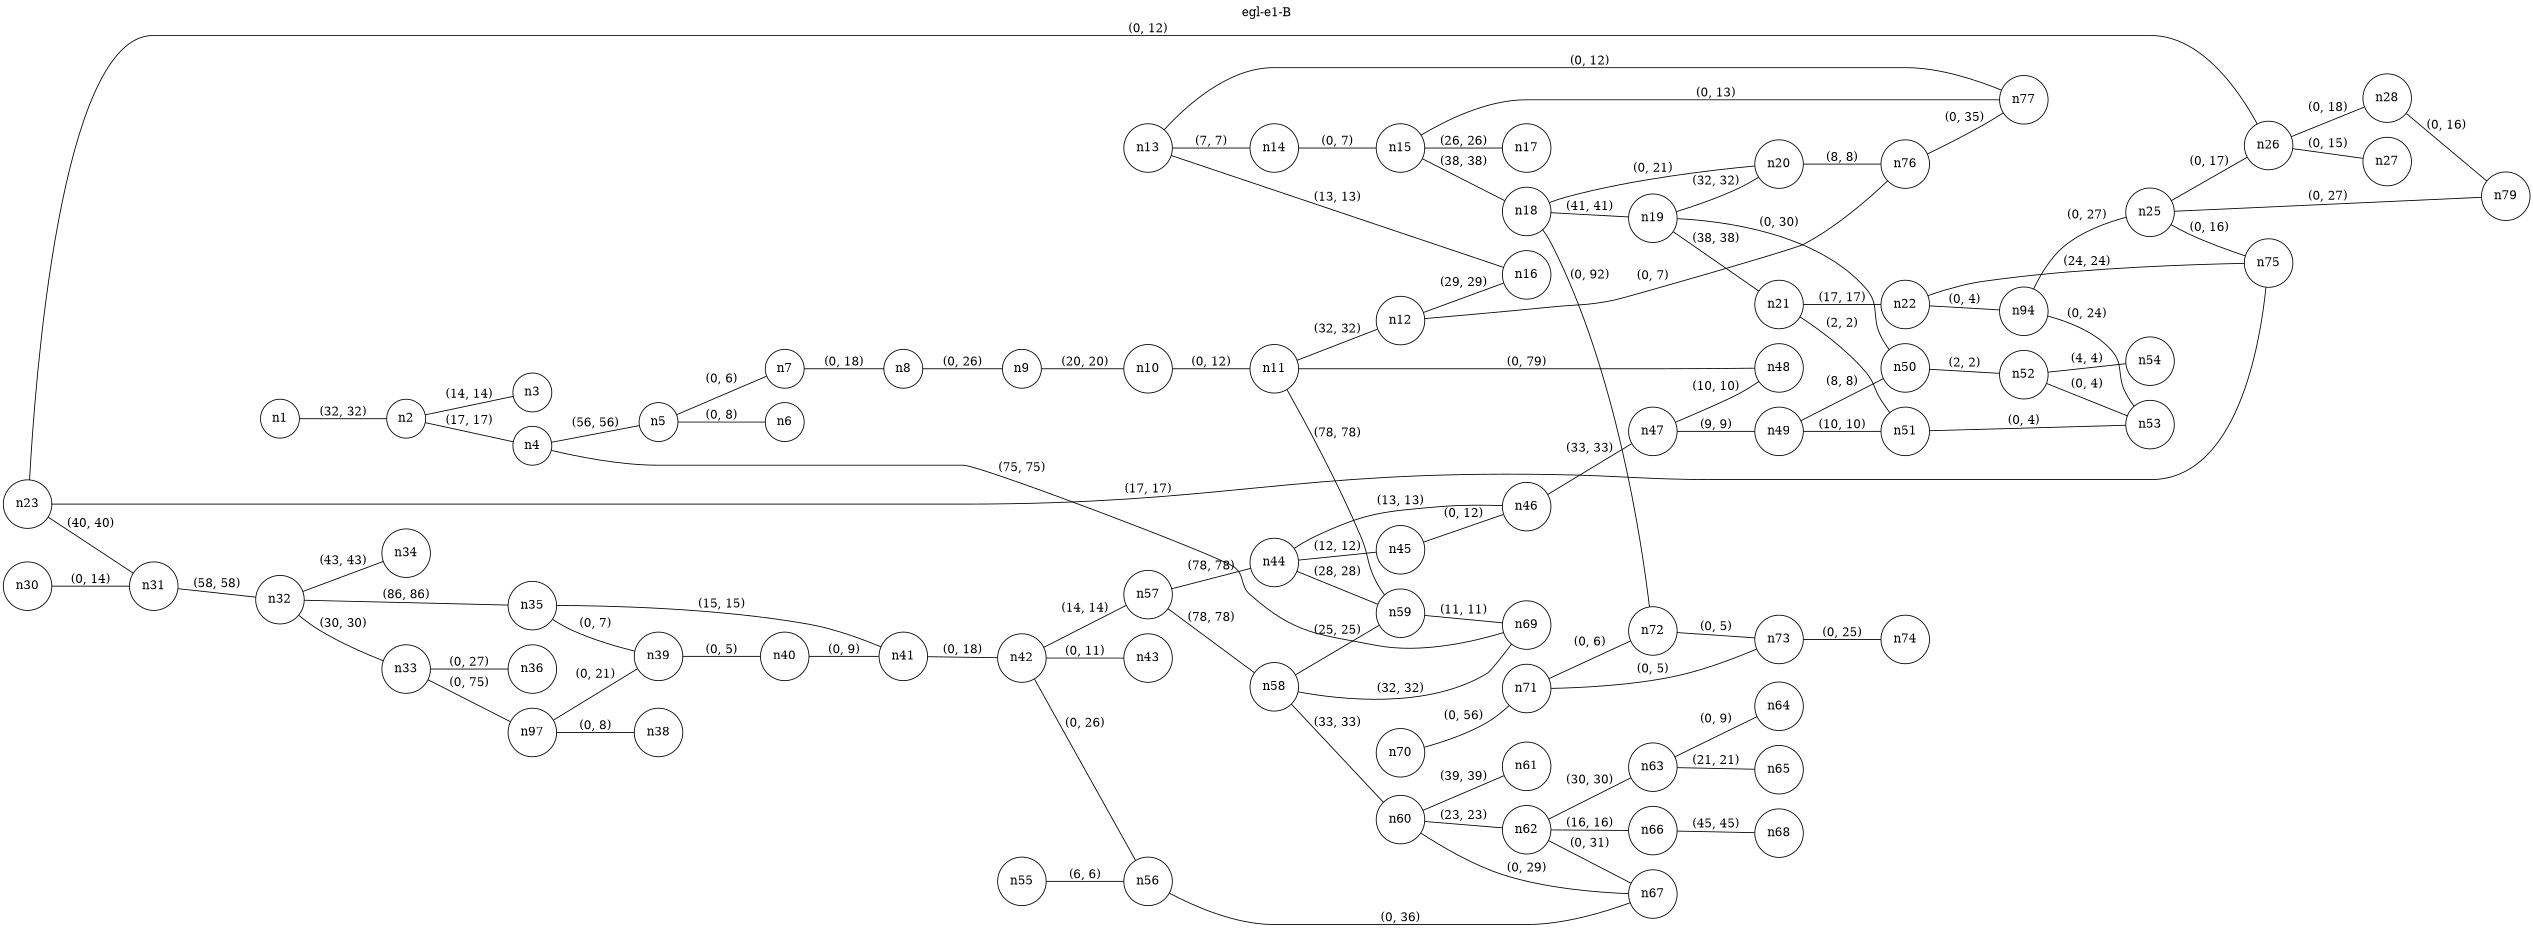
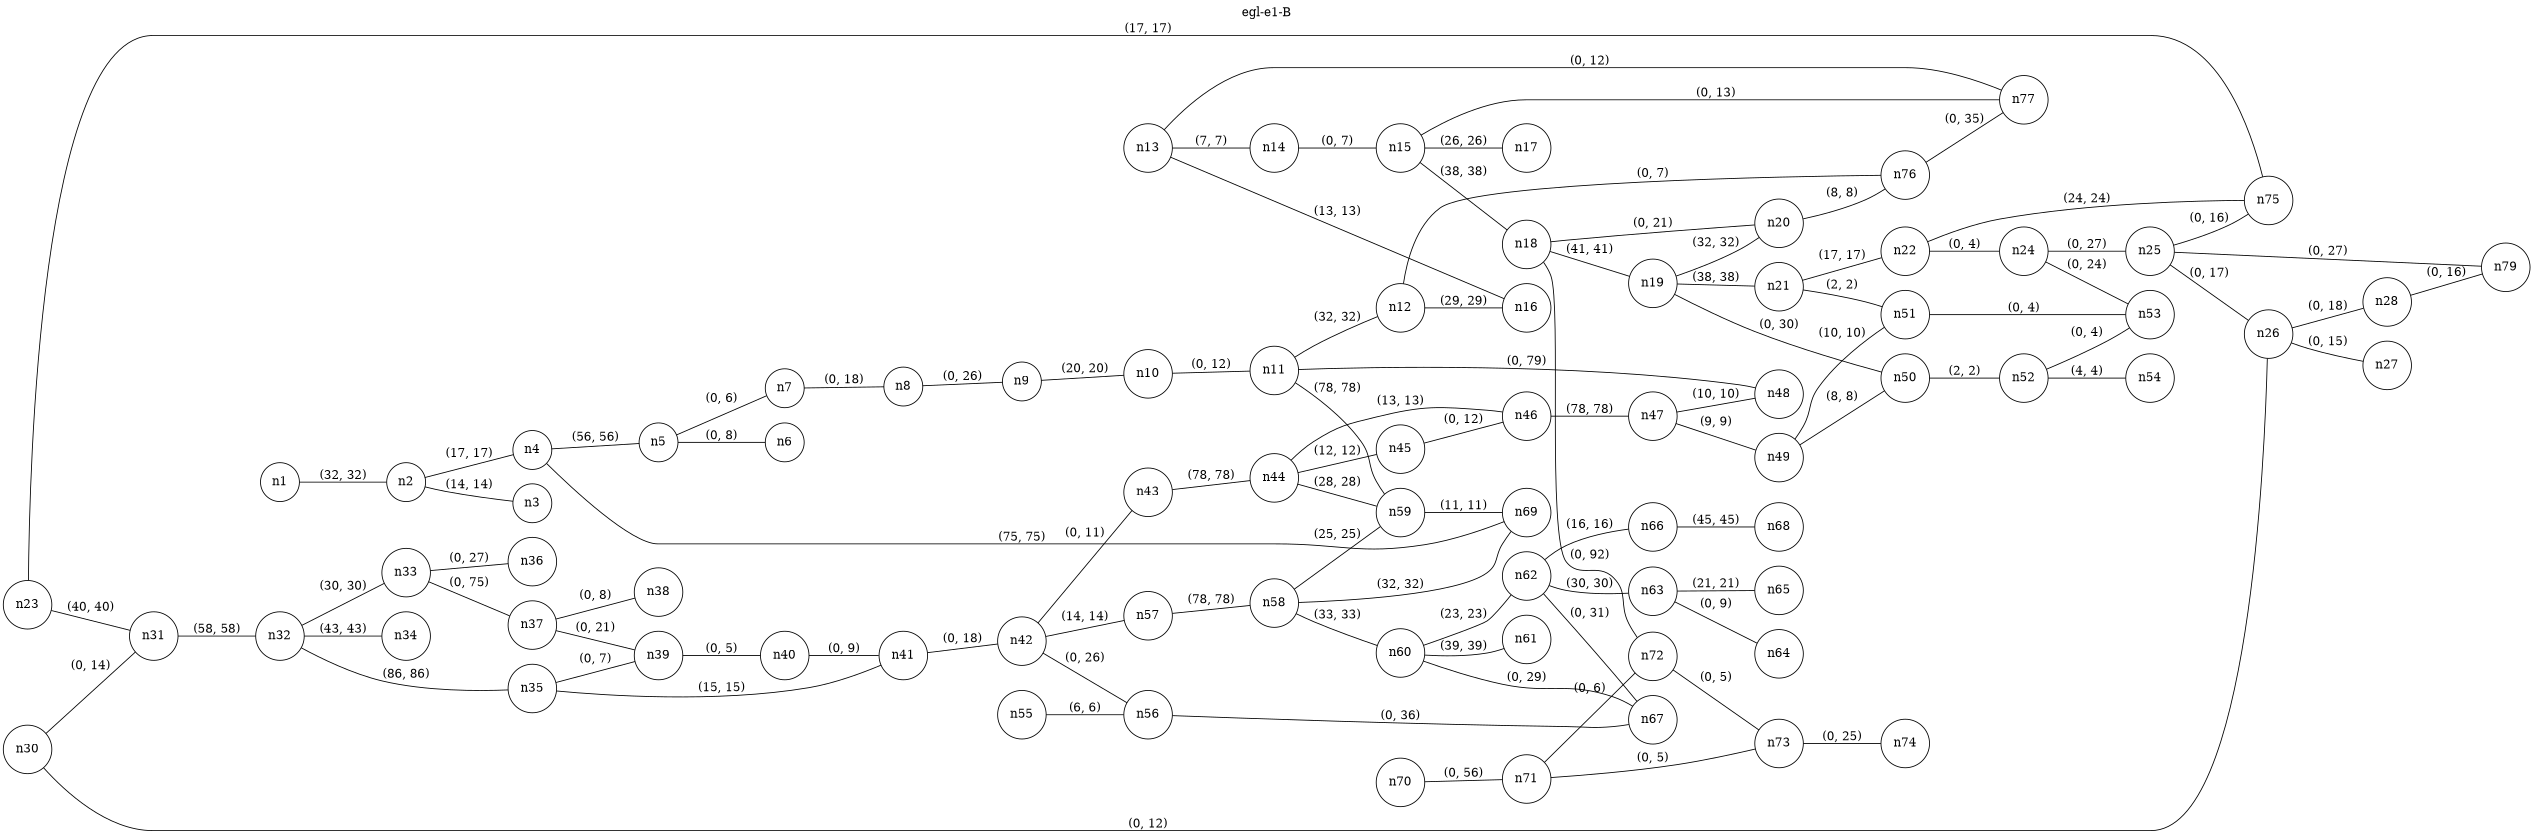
edge "n26" -- "n23": now "n26" -- "n30"
node "n94": label "n94" -> "n24"
edge "n47" -- "n46": label "(33, 33)" -> "(78, 78)"
edge "n44" -- "n57": now "n44" -- "n43"
node "n97": label "n97" -> "n37"
